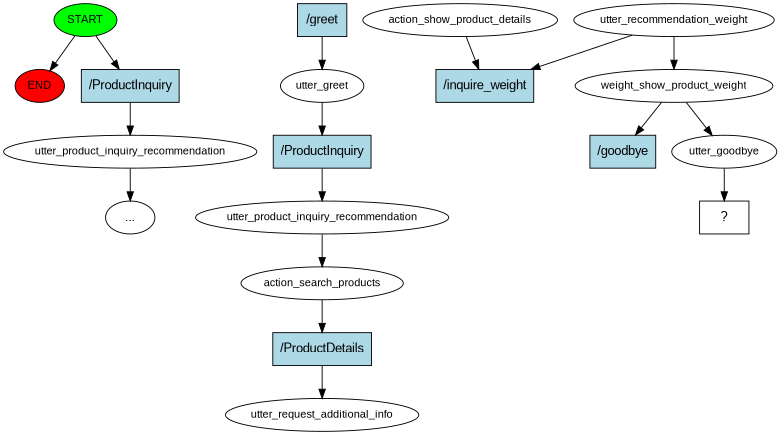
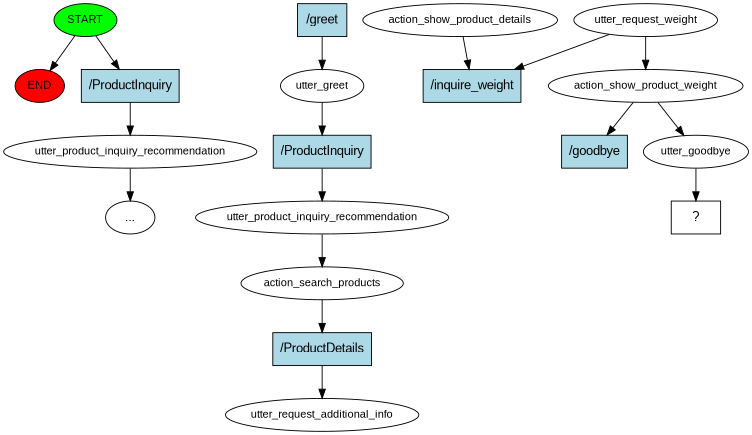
node "utter_recommendation_weight": label "utter_recommendation_weight" -> "utter_request_weight"
node "weight_show_product_weight": label "weight_show_product_weight" -> "action_show_product_weight"
